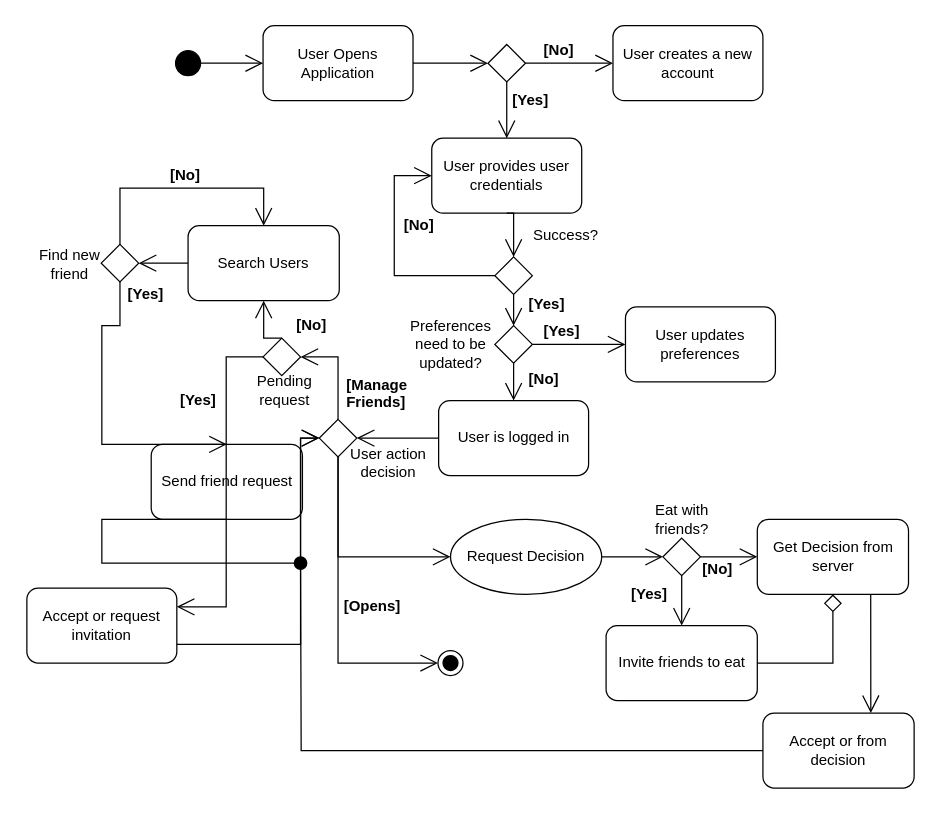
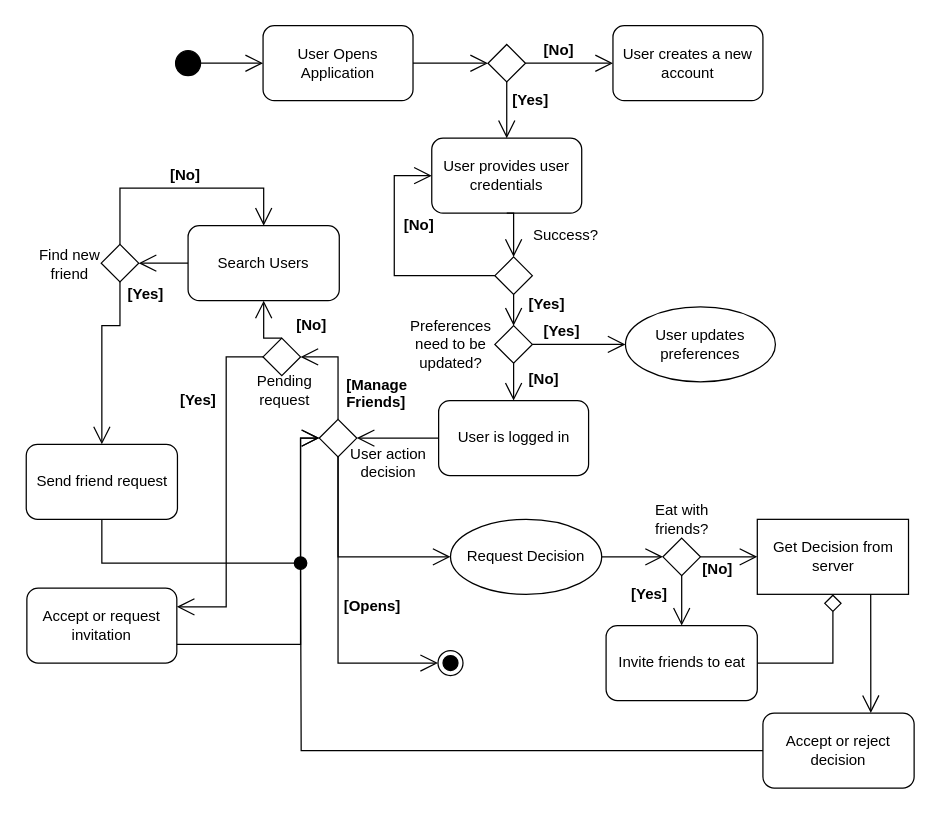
node "User updates preferences": shape rounded rectangle -> ellipse
node "Send friend request": moved (227, 482) -> (102, 482)
node "Get Decision from server": shape rounded rectangle -> rectangle
node "Accept or from decision": label "Accept or from decision" -> "Accept or reject decision"
